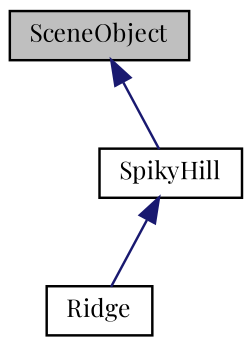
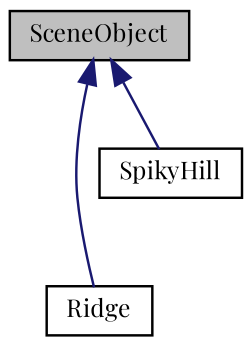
edge "Ridge" -> "SpikyHill": now "Ridge" -> "SceneObject"
